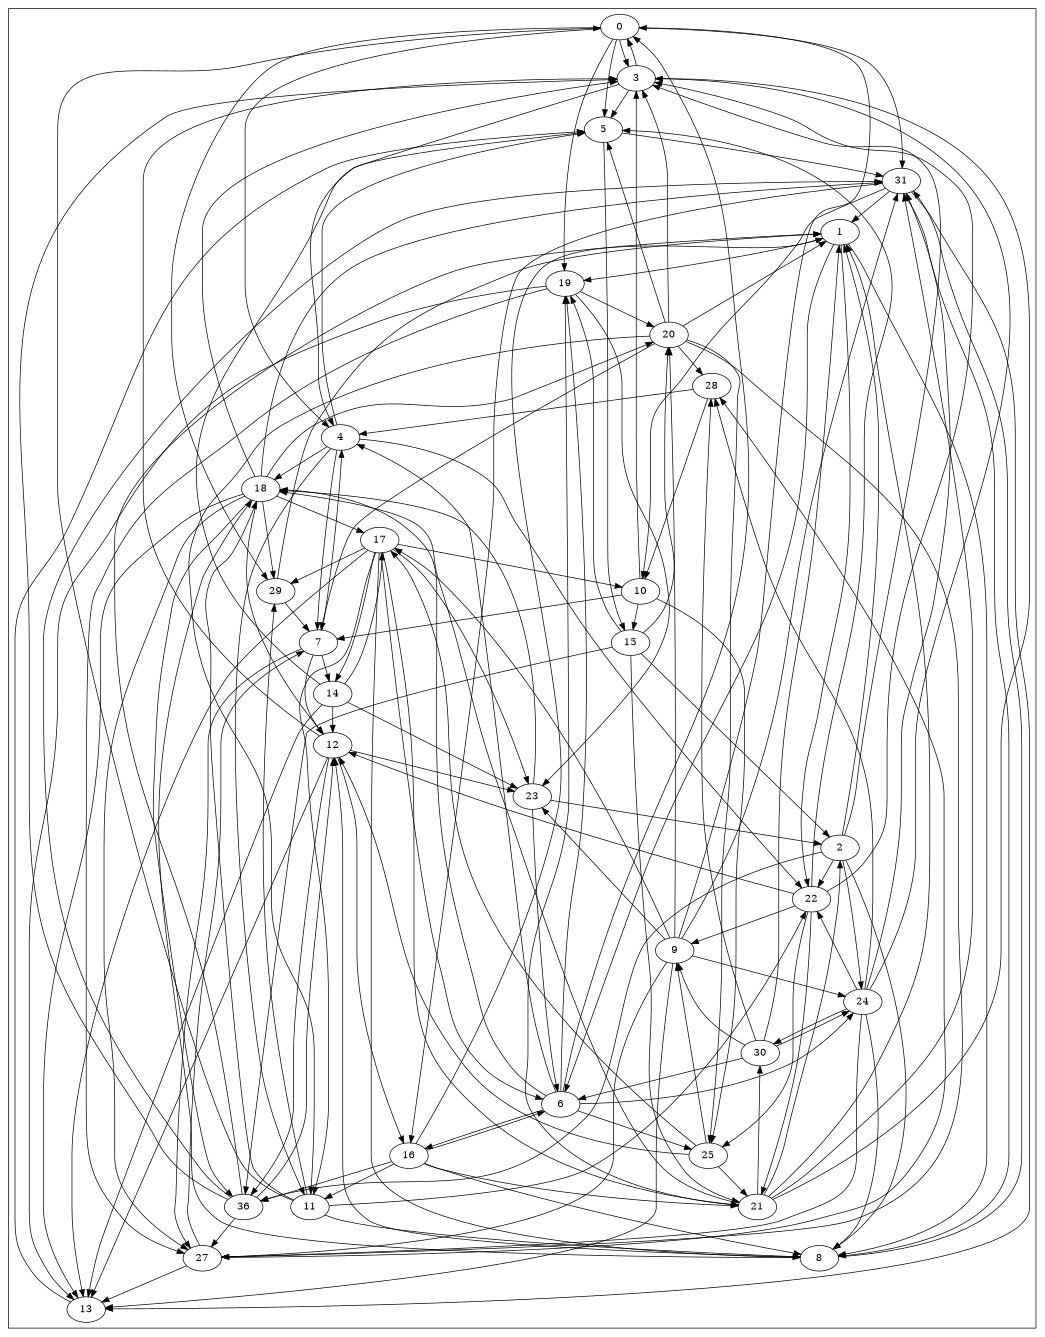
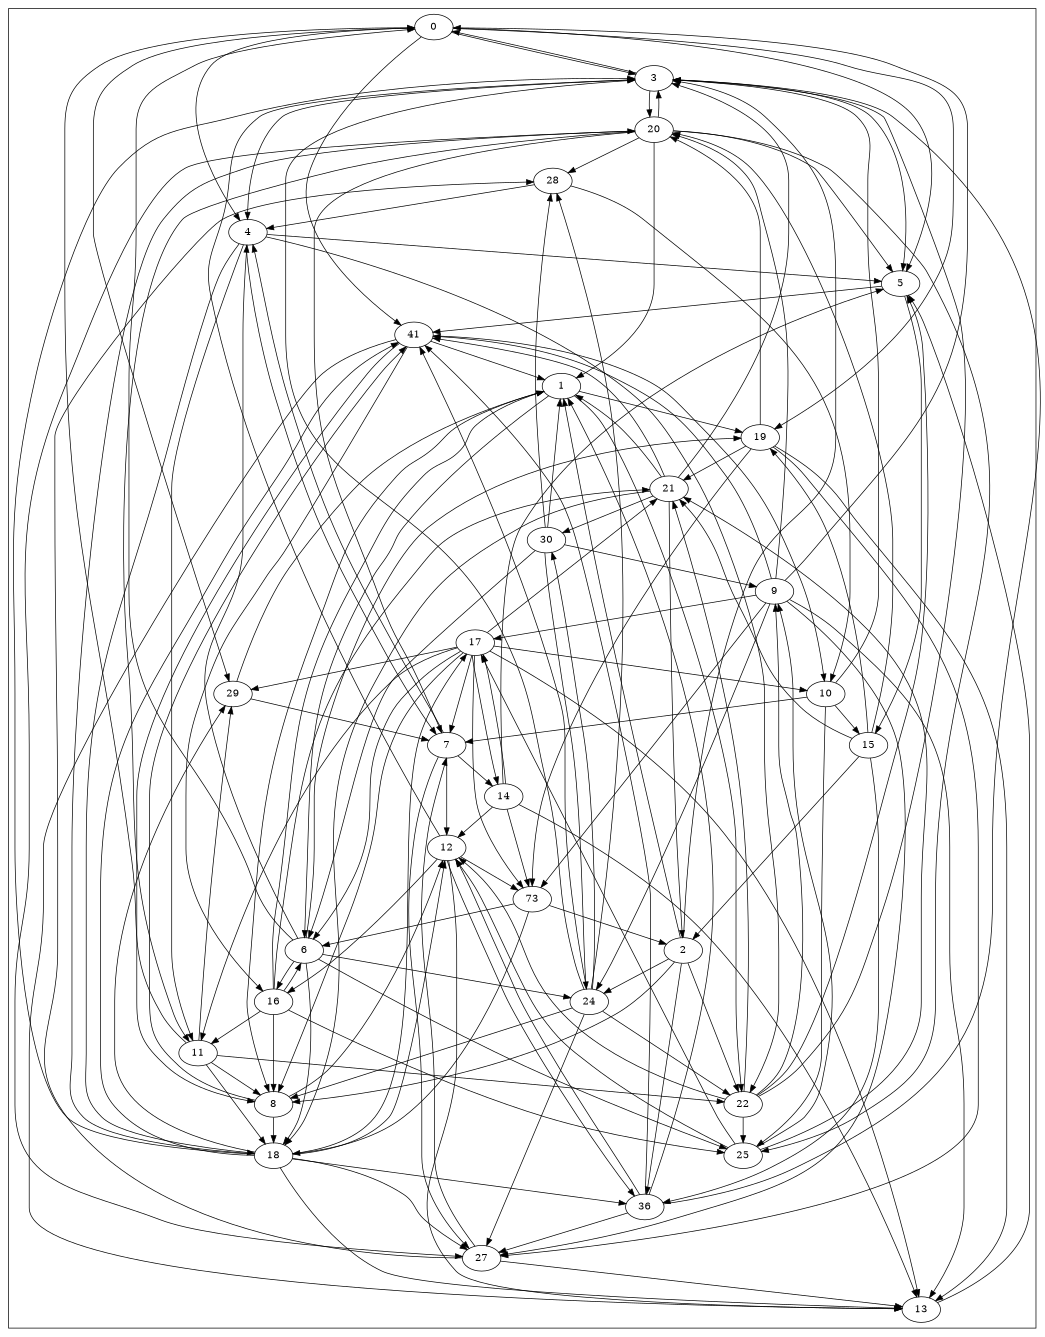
edge "3" -> "20": added
node "31": label "31" -> "41"
edge "17" -> "7": added
node "23": label "23" -> "73"
edge "21" -> "19": reversed
edge "16" -> "36": now "16" -> "25"
